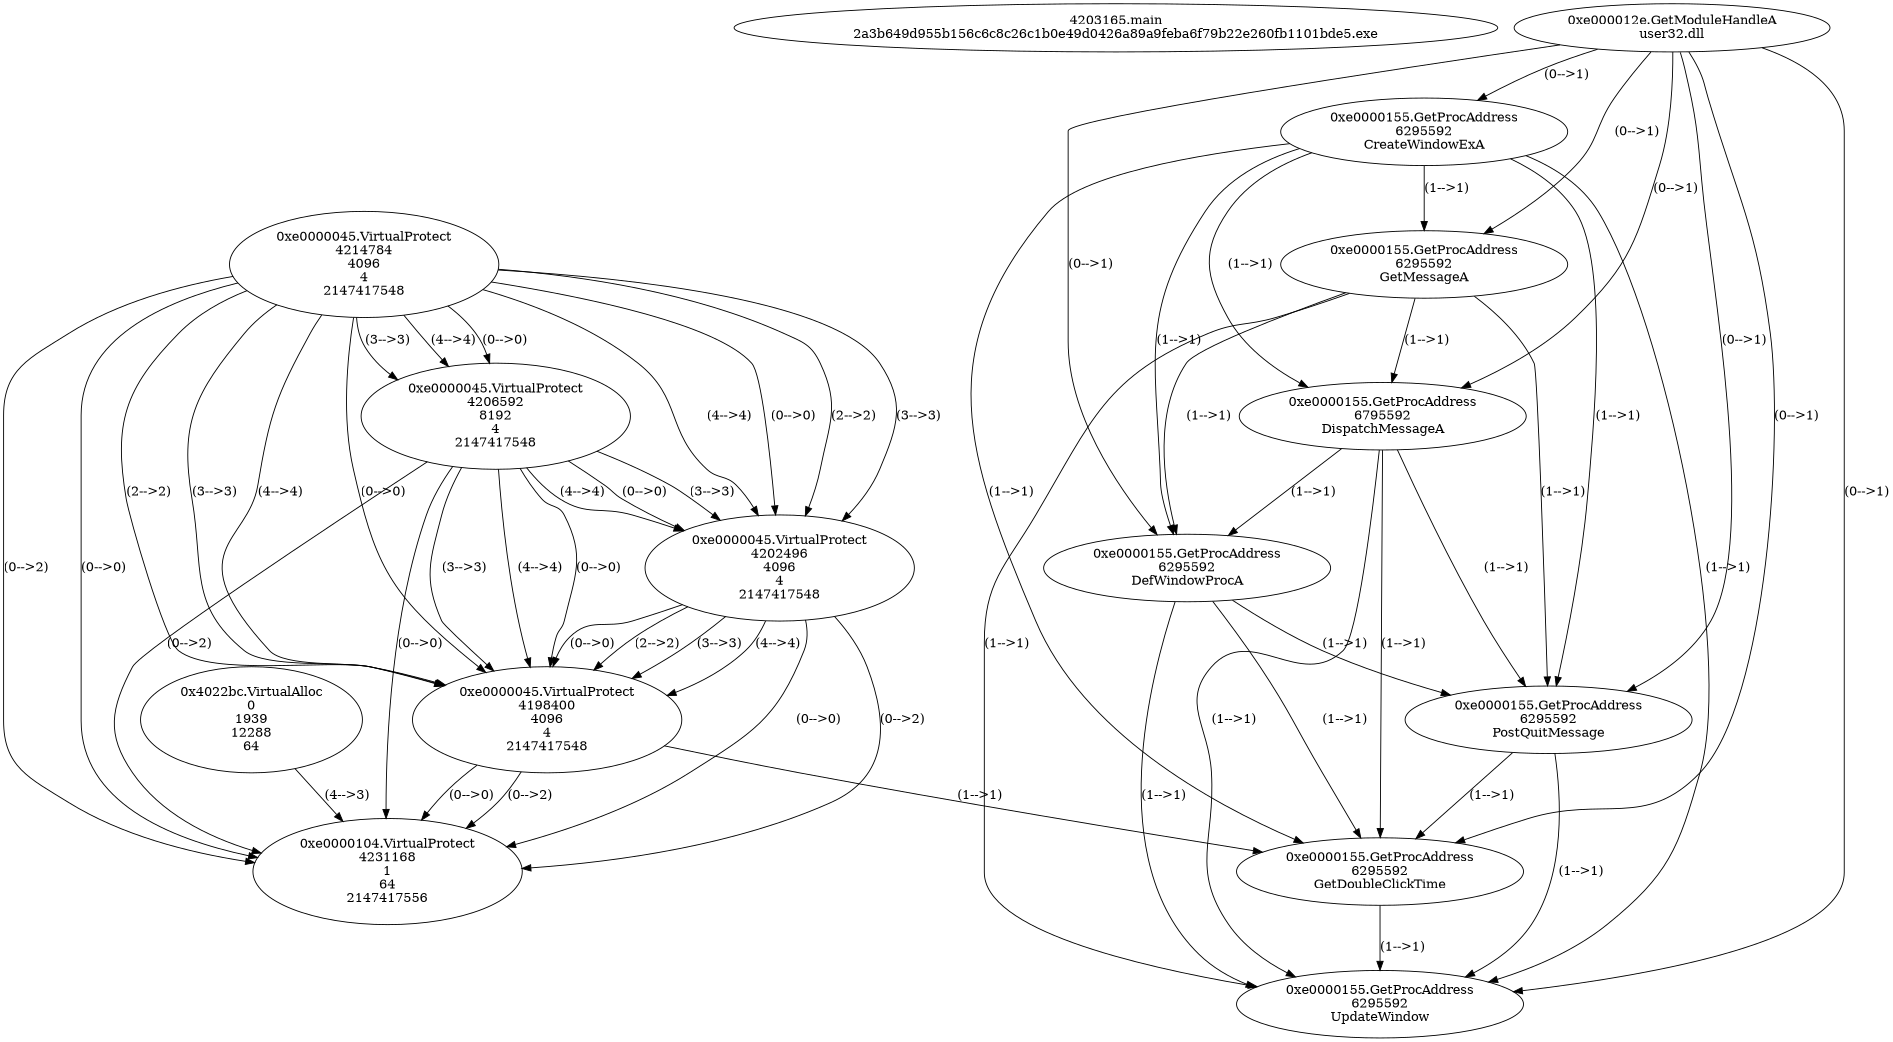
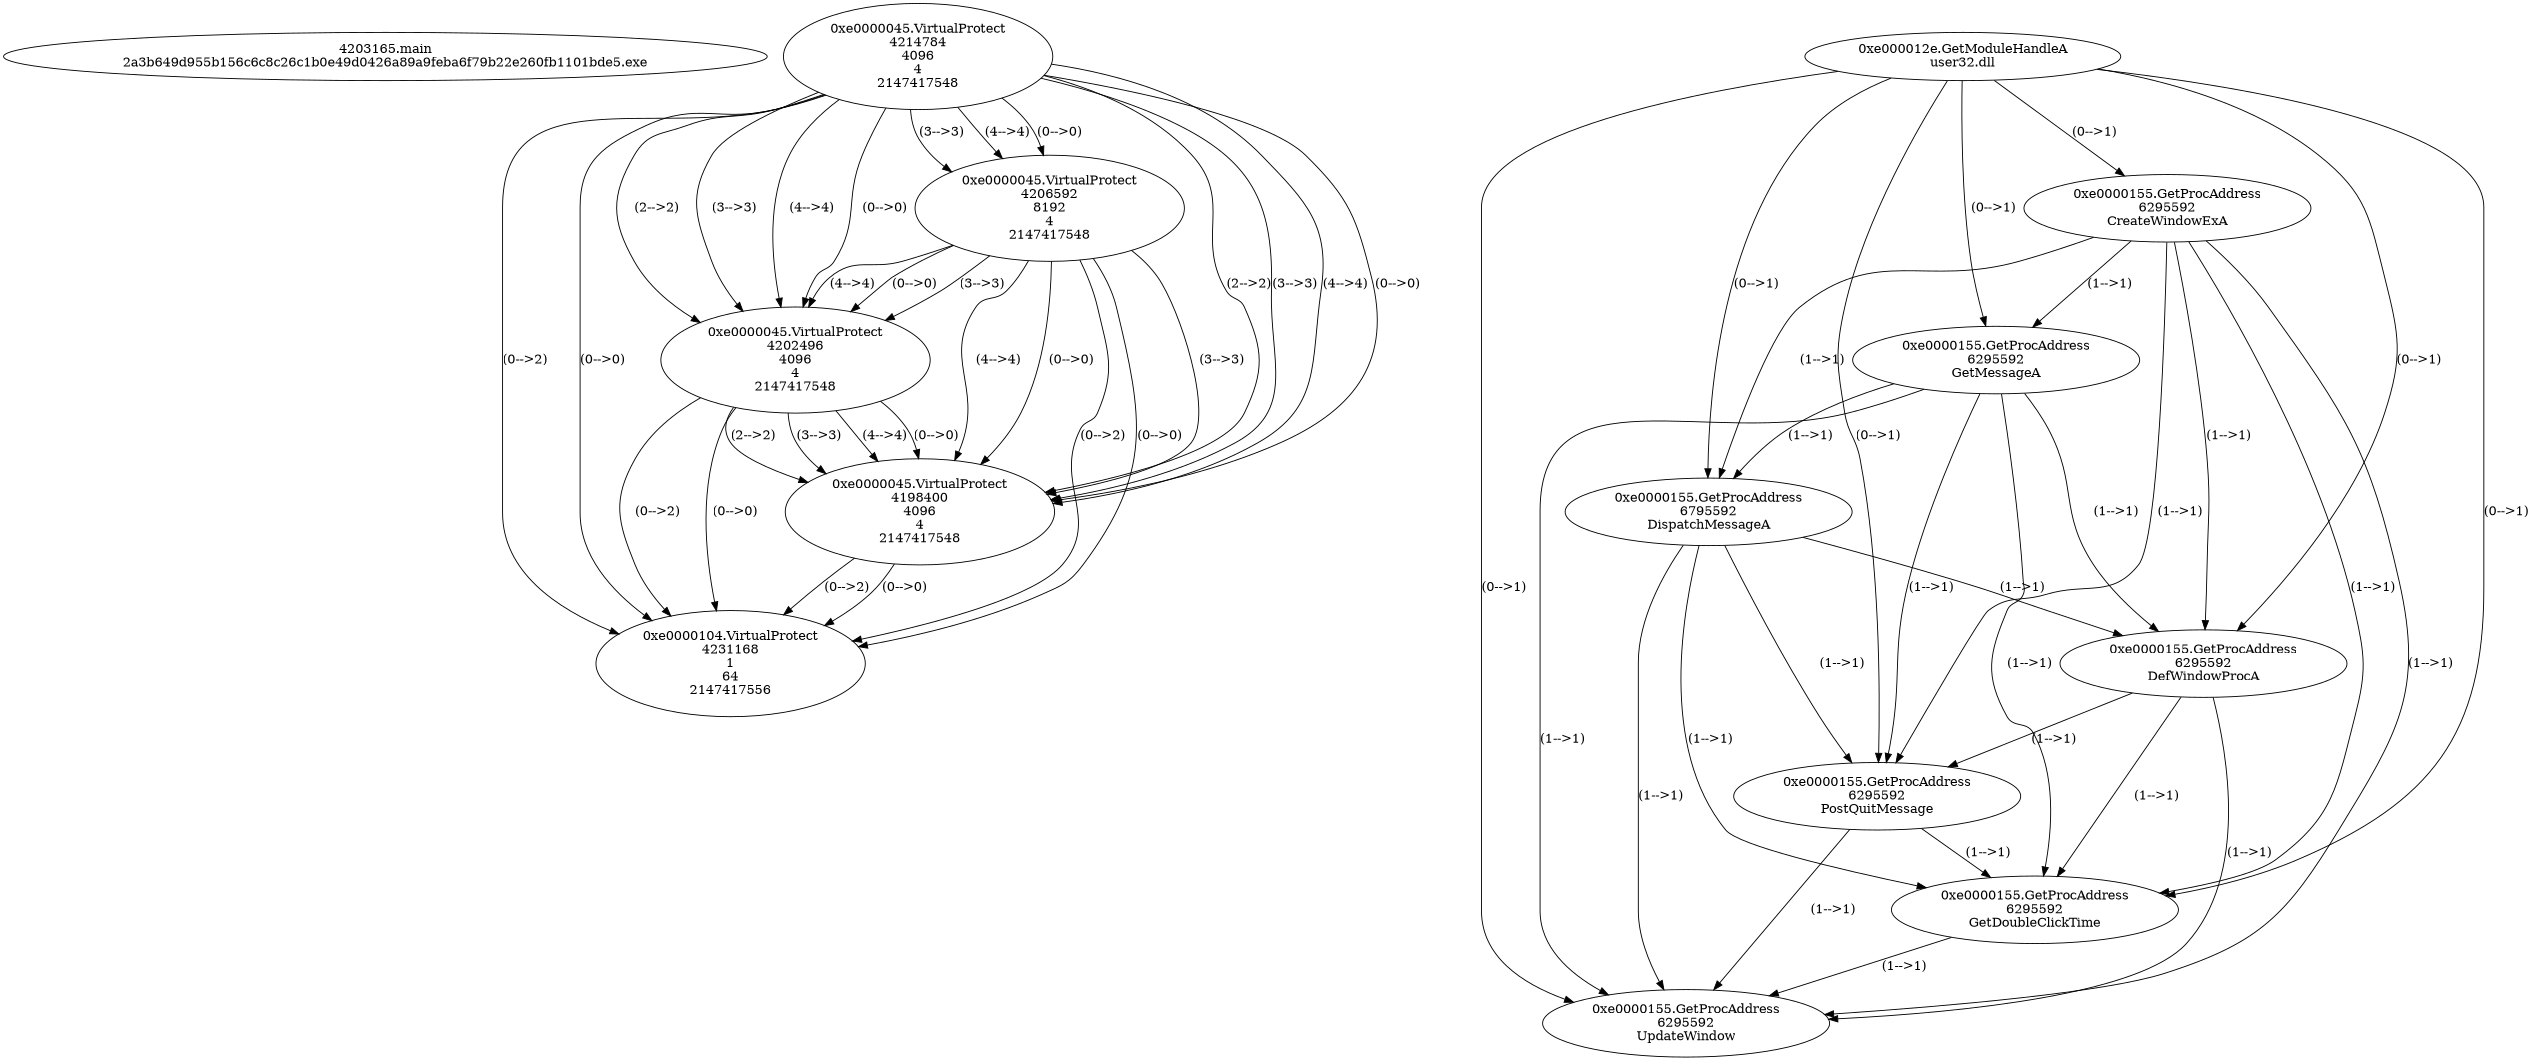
node "0x4022bc.VirtualAlloc 0 1939 12288 64": removed
edge "0xe0000045.VirtualProtect 4198400 4096 4 2147417548" -> "0xe0000155.GetProcAddress 6295592 GetDoubleClickTime": now "0xe0000155.GetProcAddress 6295592 GetMessageA" -> "0xe0000155.GetProcAddress 6295592 GetDoubleClickTime"
